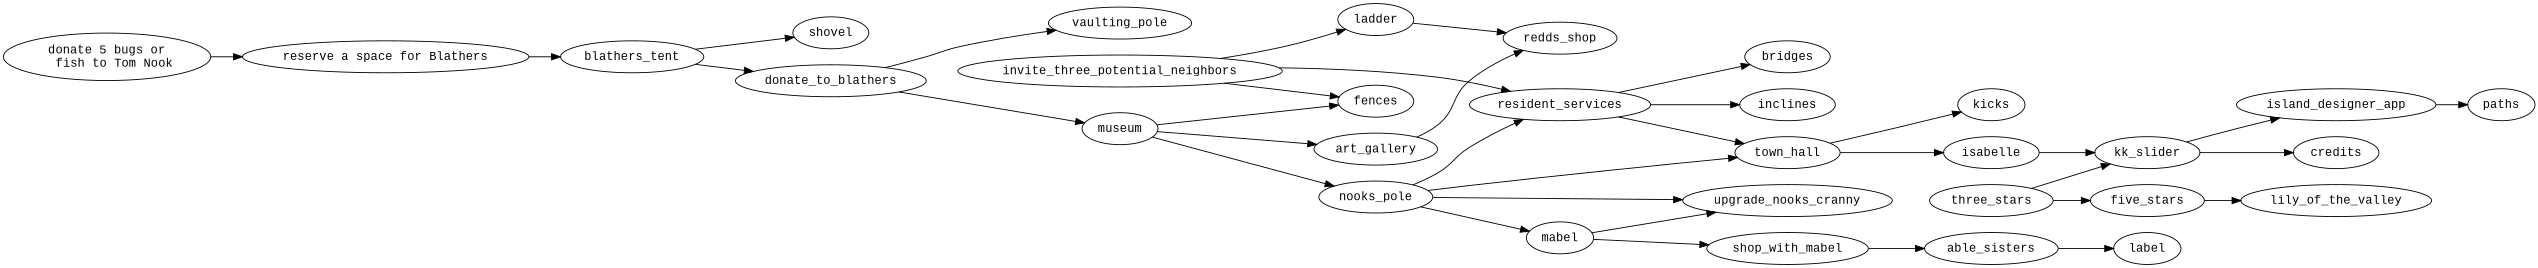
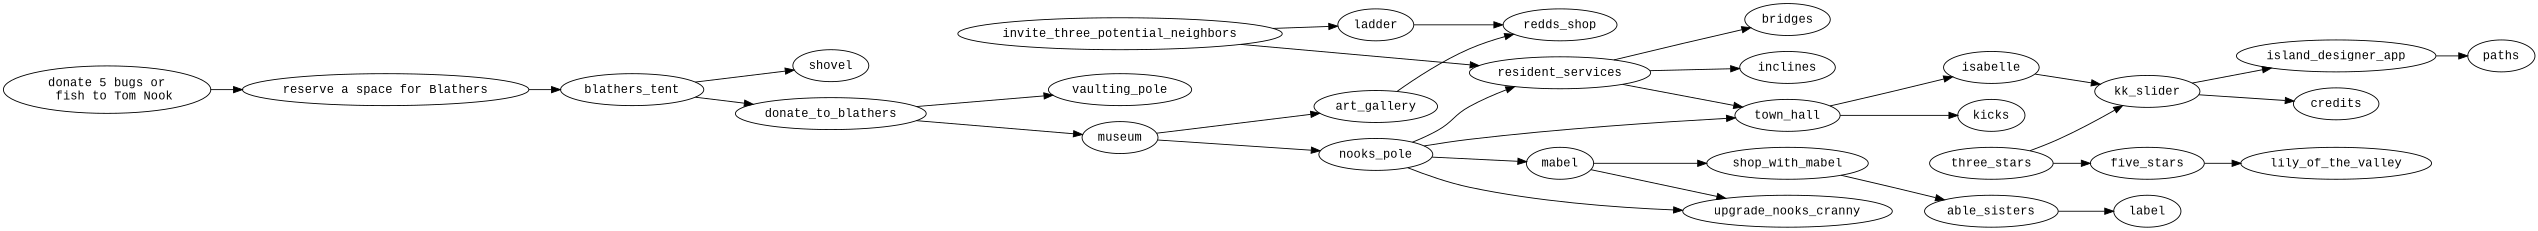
node "fences": removed
